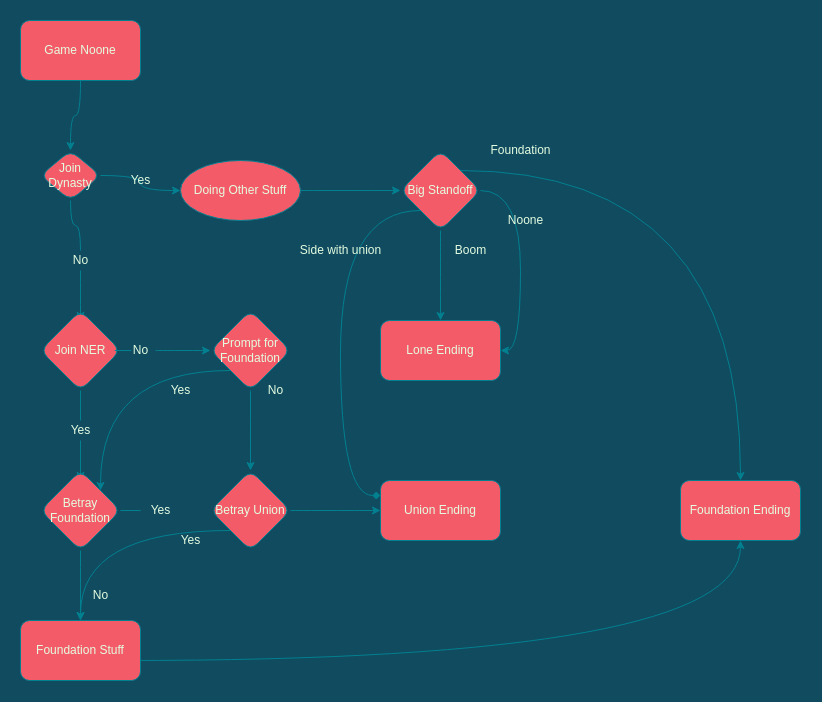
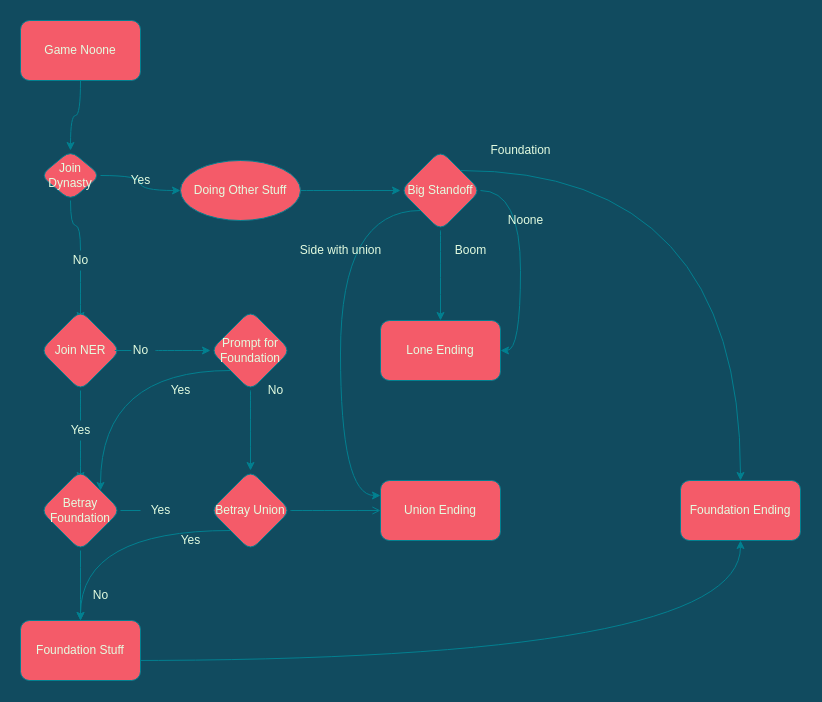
edge "Big Standoff" -> "Union Ending": arrowhead diamond -> classic
edge "Betray Union" -> "Union Ending": arrowhead classic -> open
